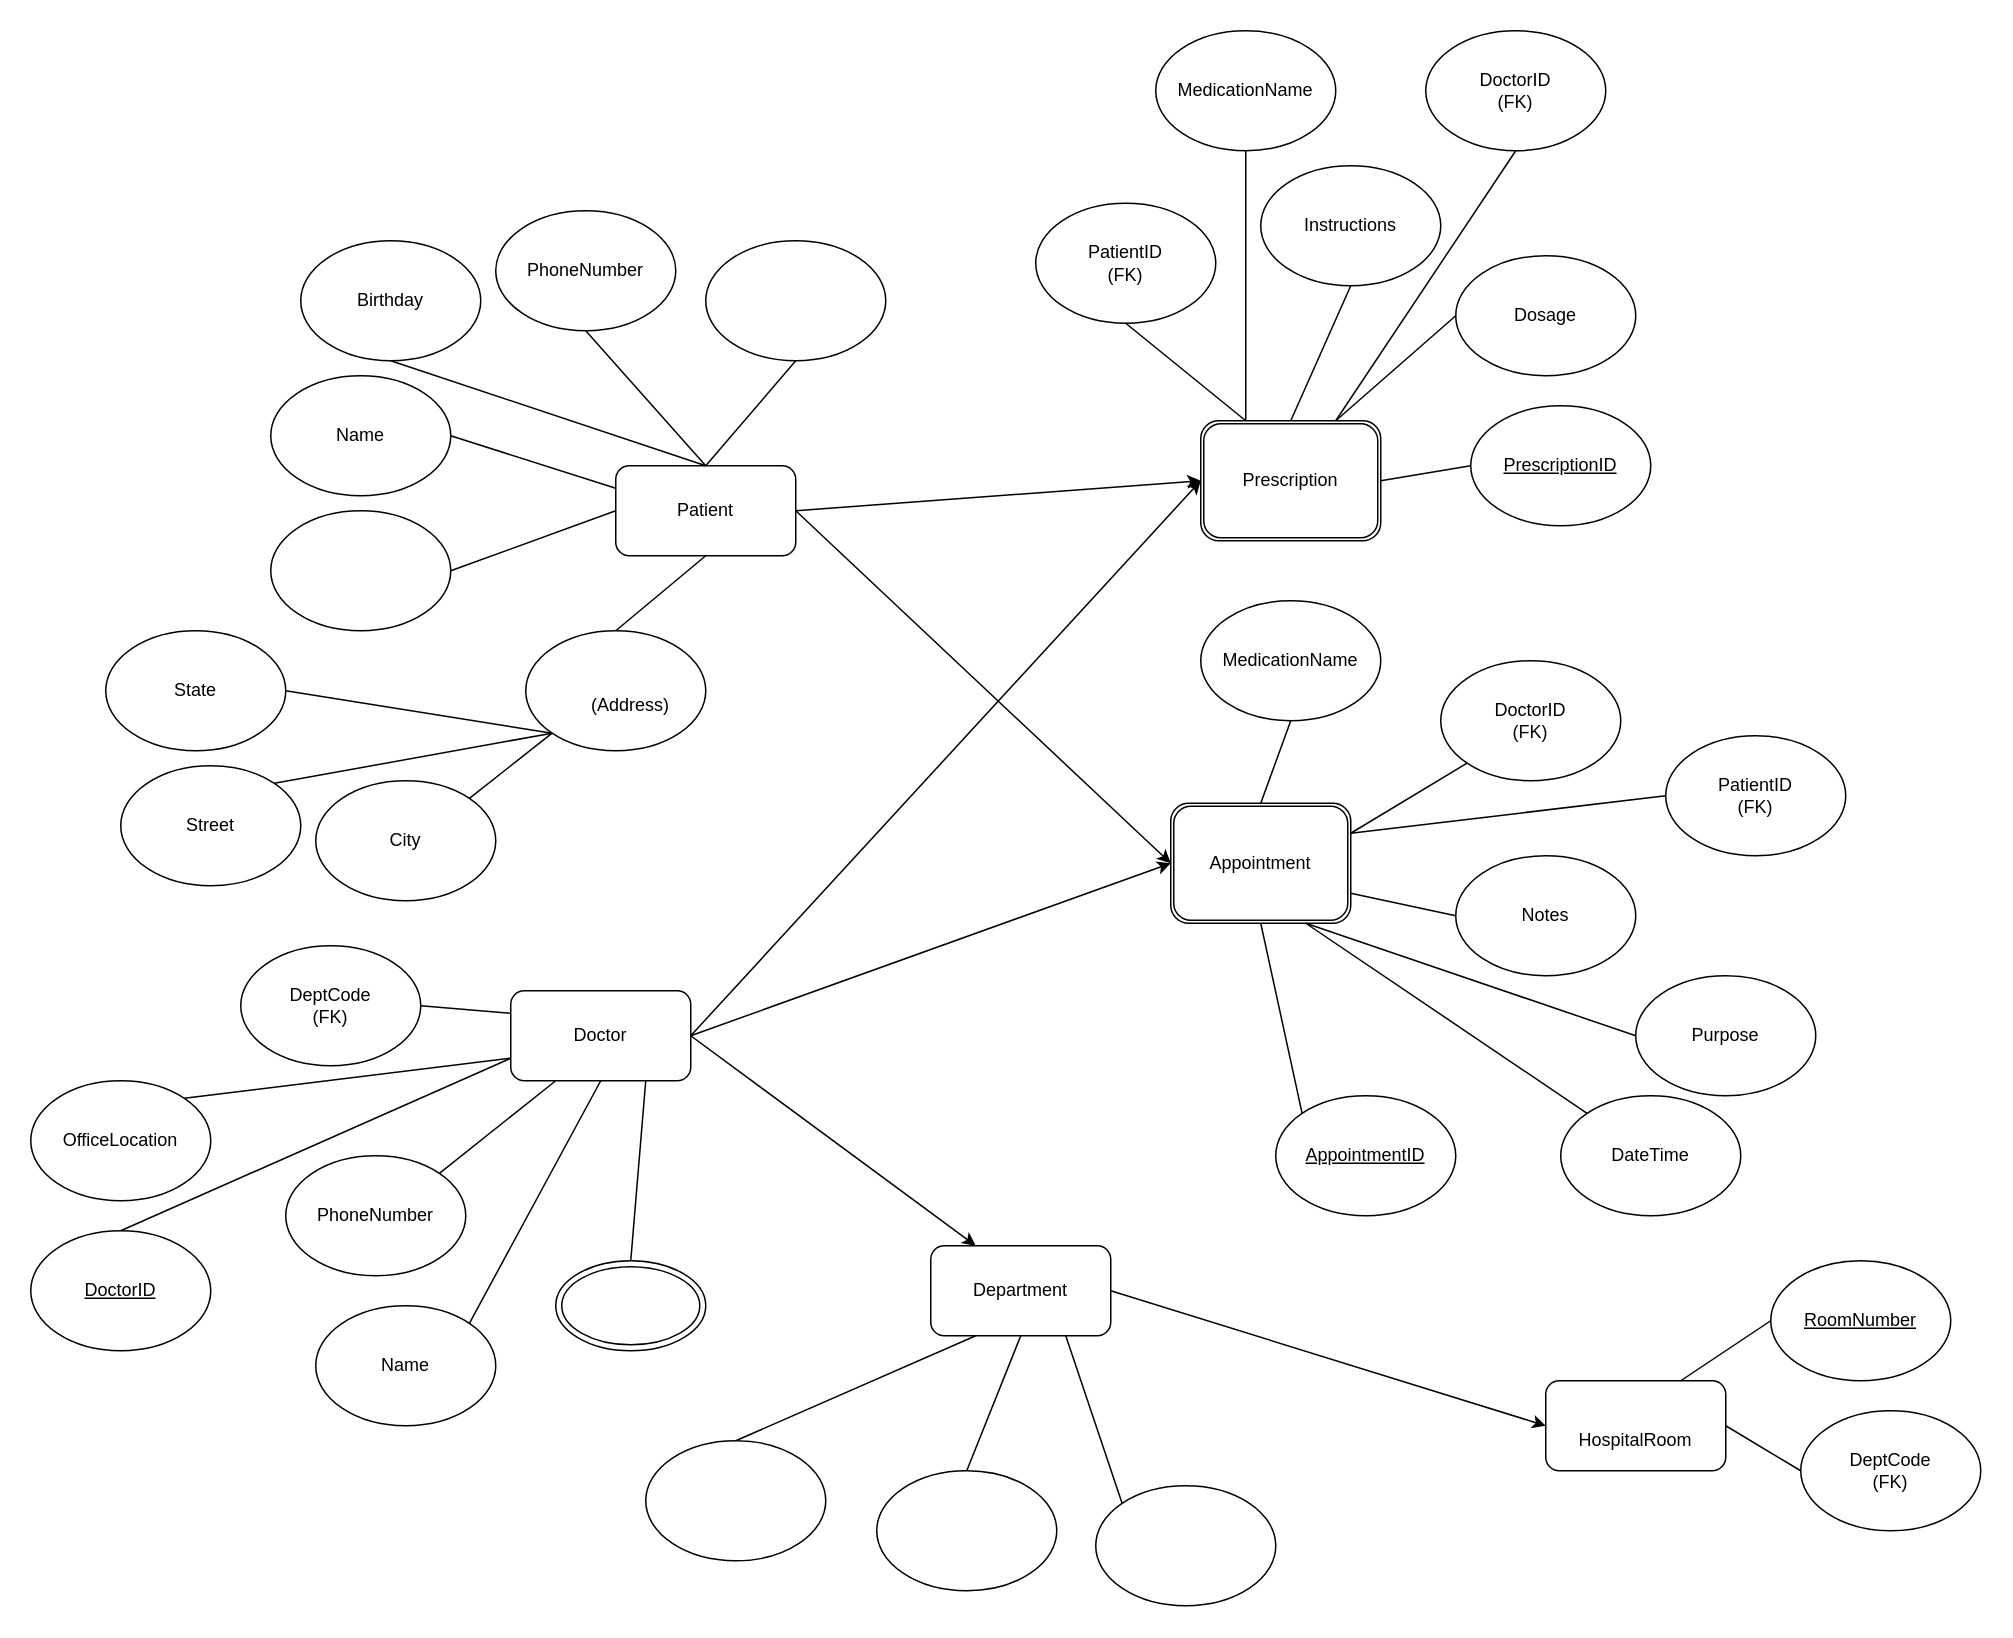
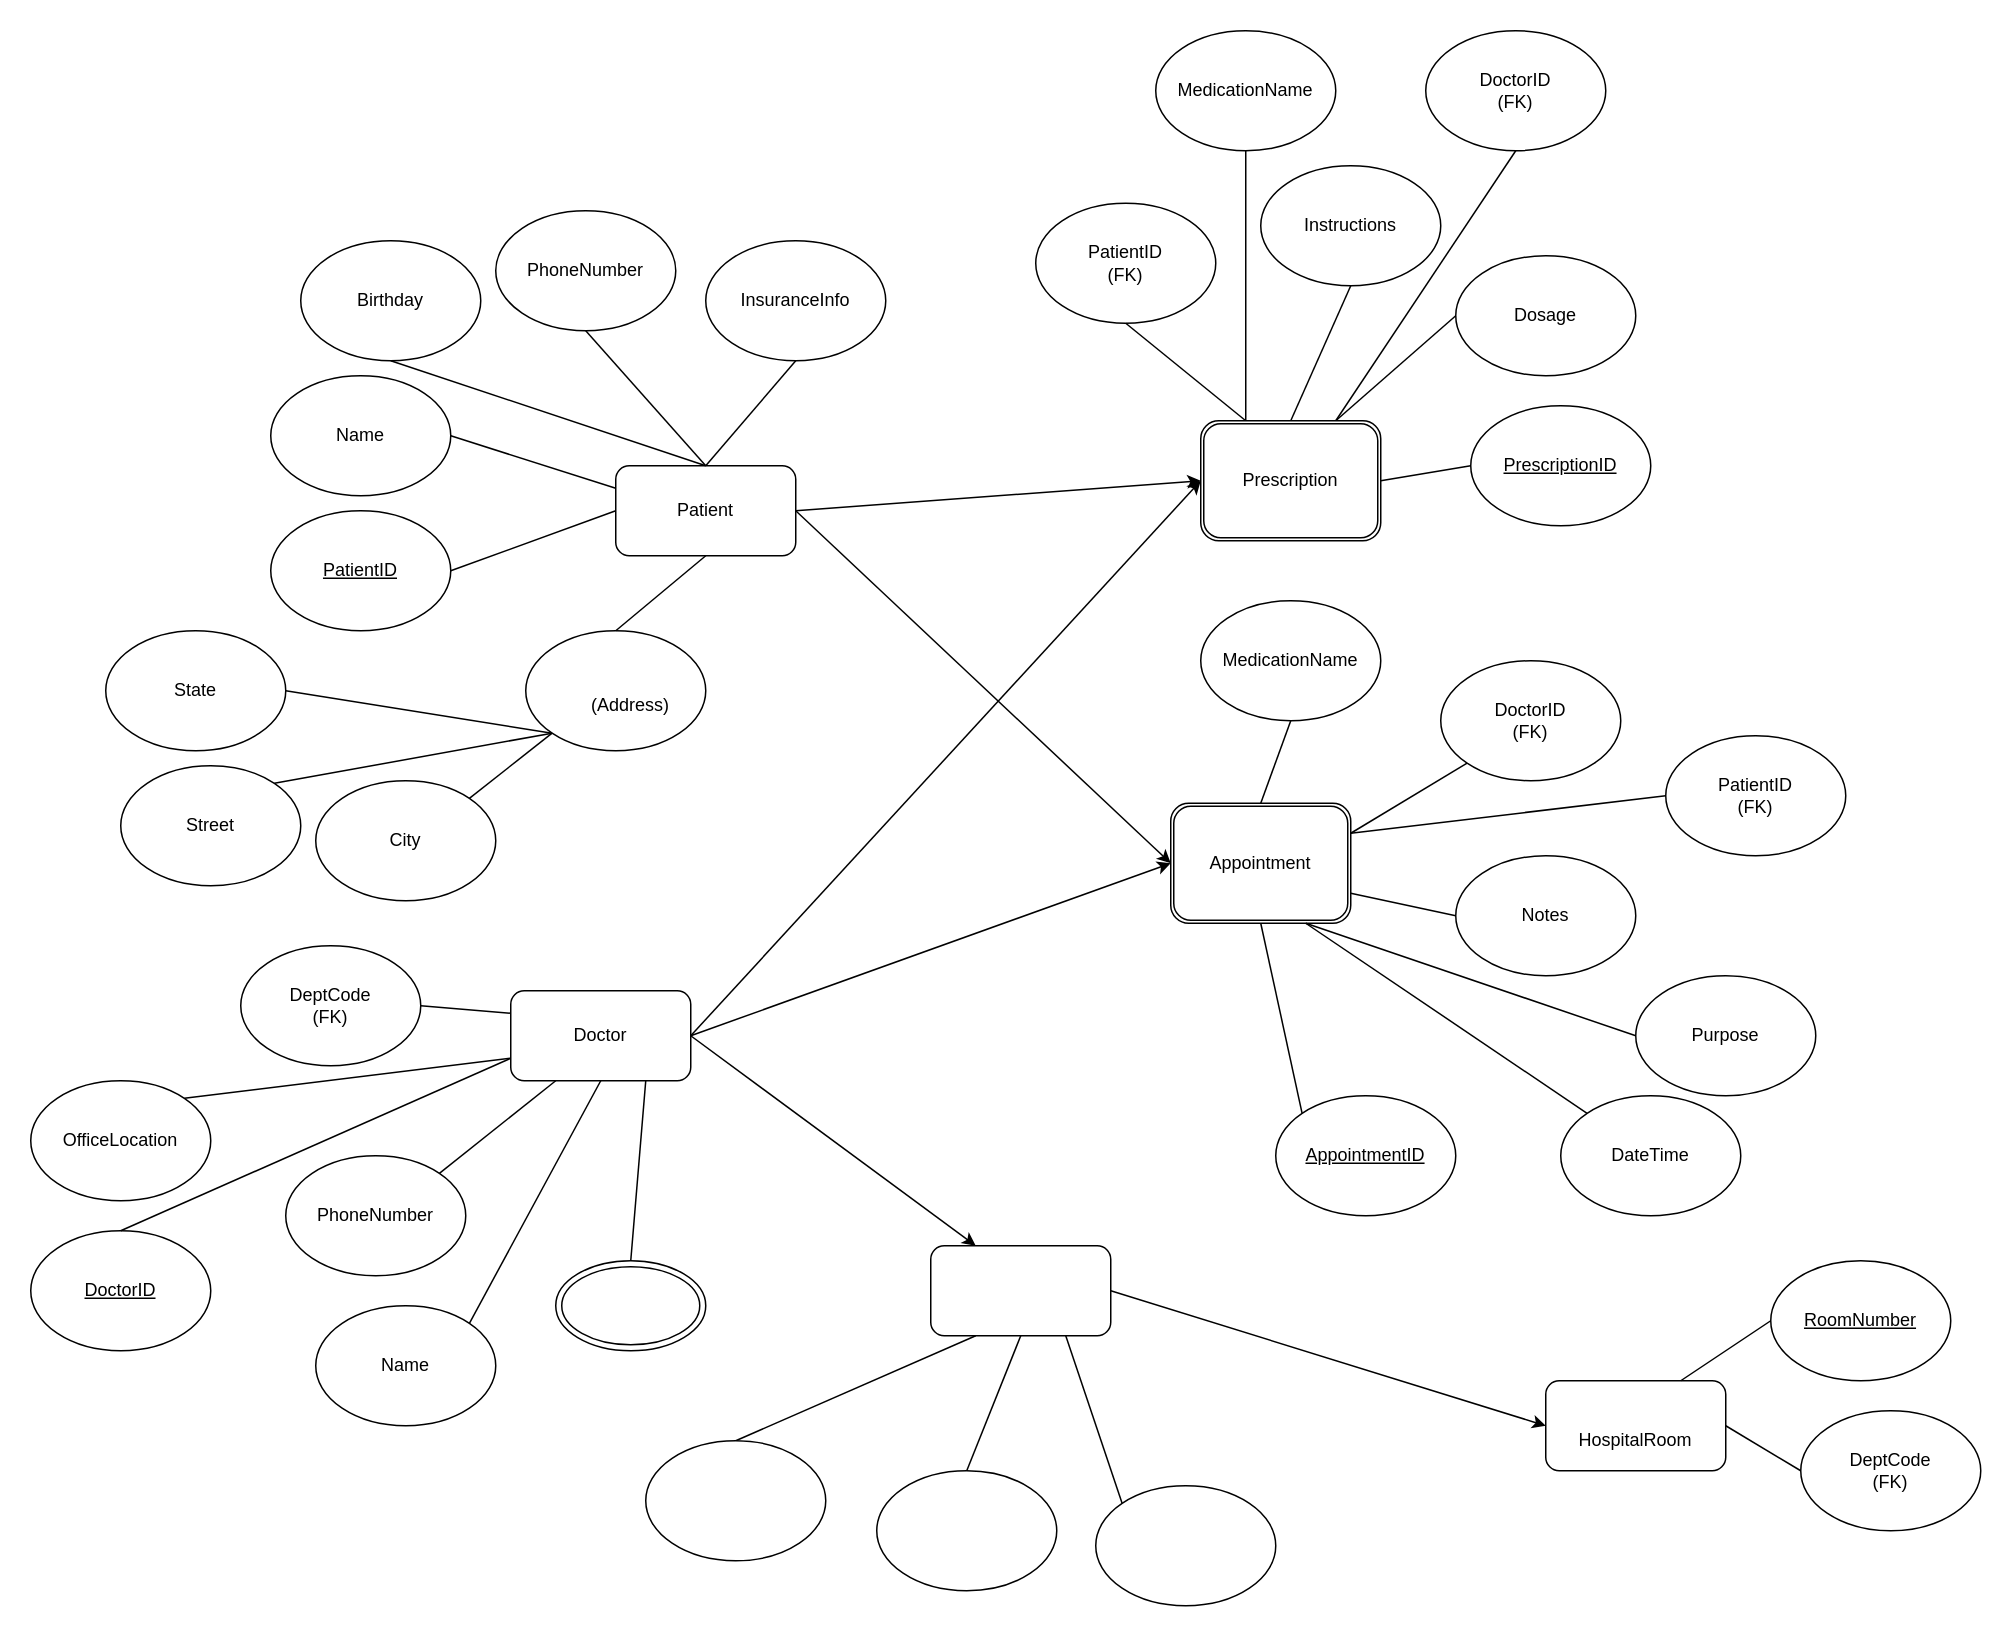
node "InsuranceInfo": added
node "PatientID": added
node "Department": removed
